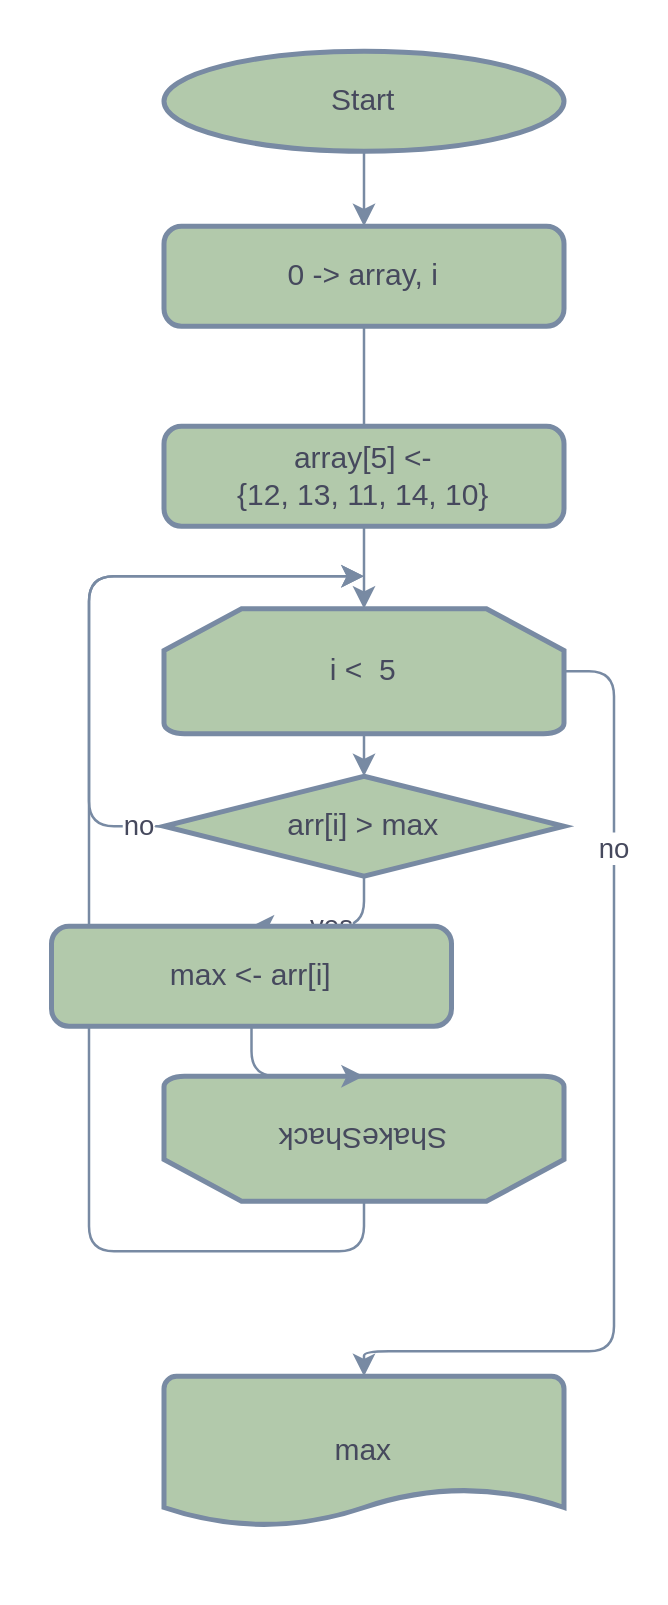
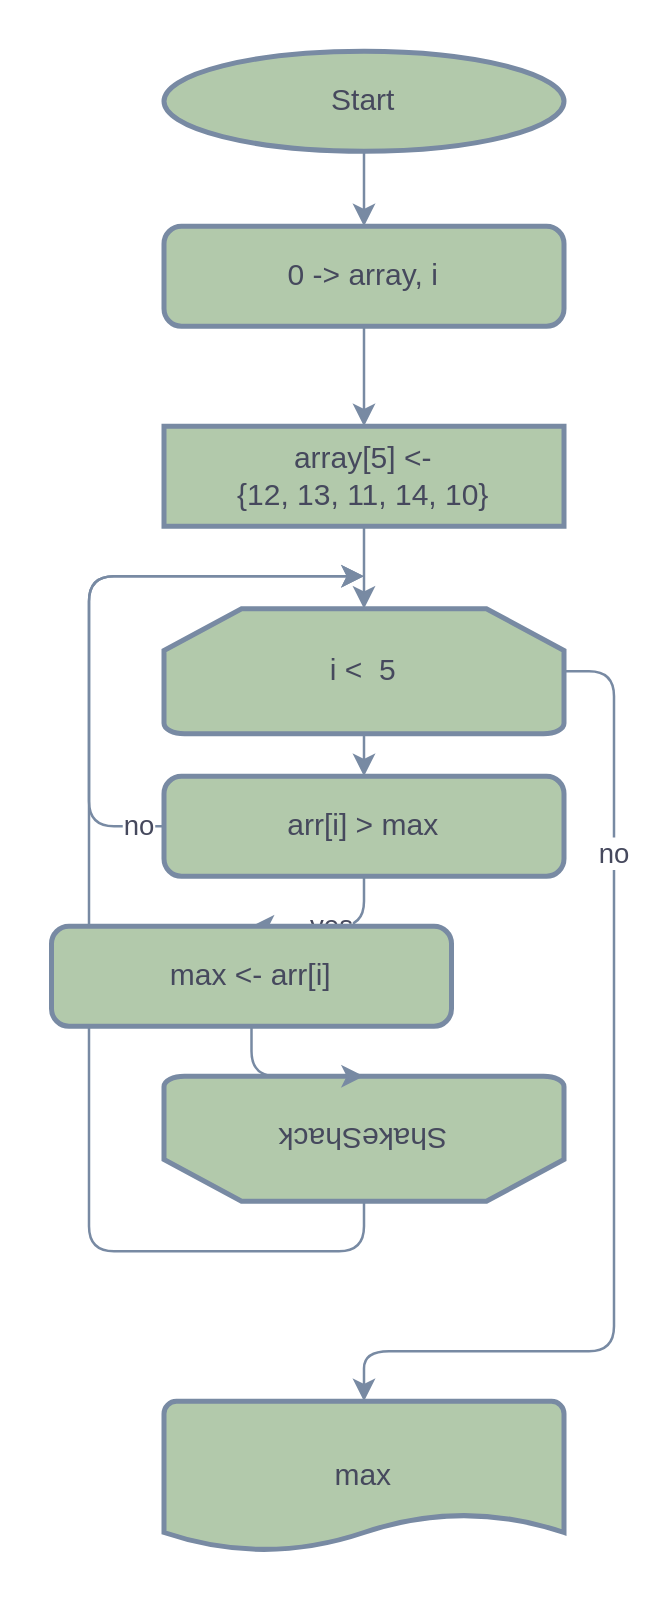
edge "0 -> array, i" -- "array[5] <- {12, 13, 11, 14, 10}": arrowhead none -> classic
node "array[5] <- {12, 13, 11, 14, 10}": shape rounded rectangle -> rectangle
node "arr[i] > max": shape diamond -> rounded rectangle
node "max": moved (364, 1451) -> (364, 1476)
